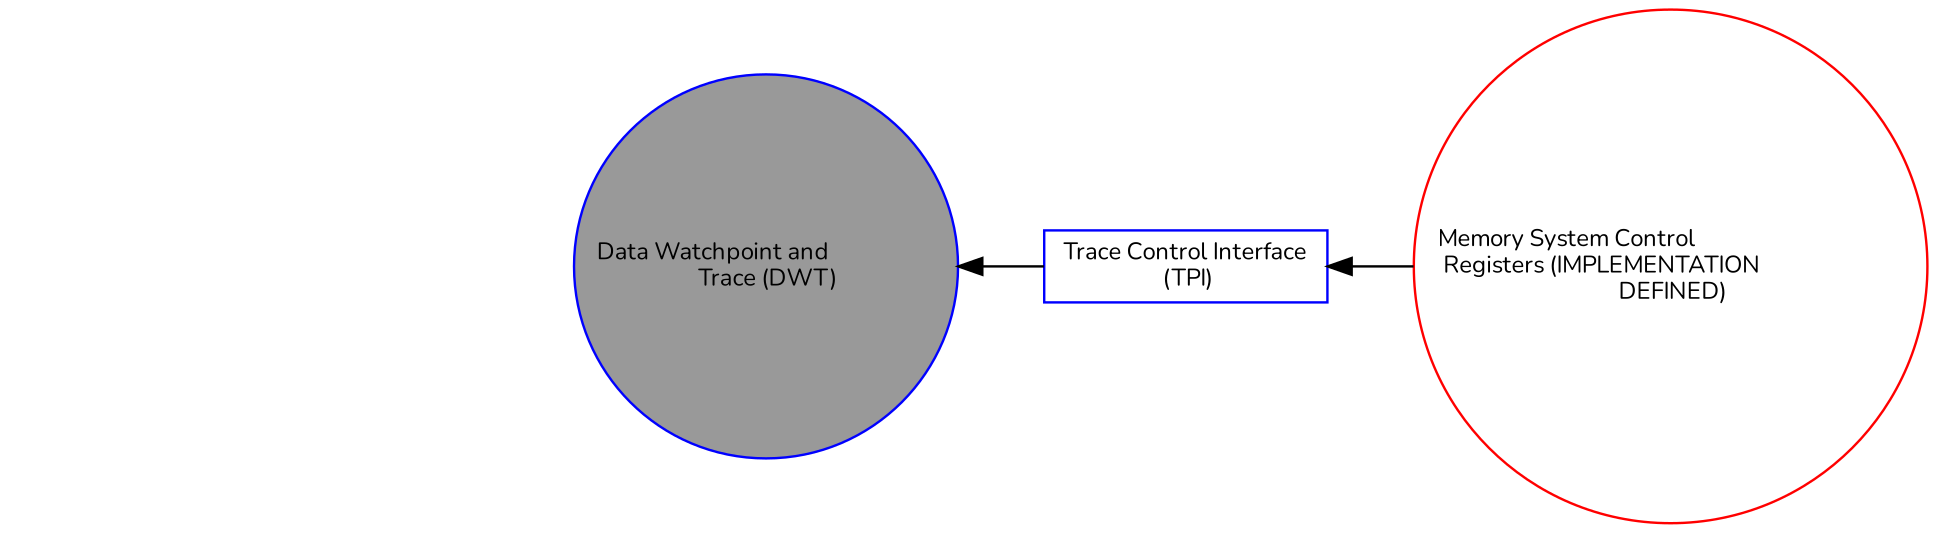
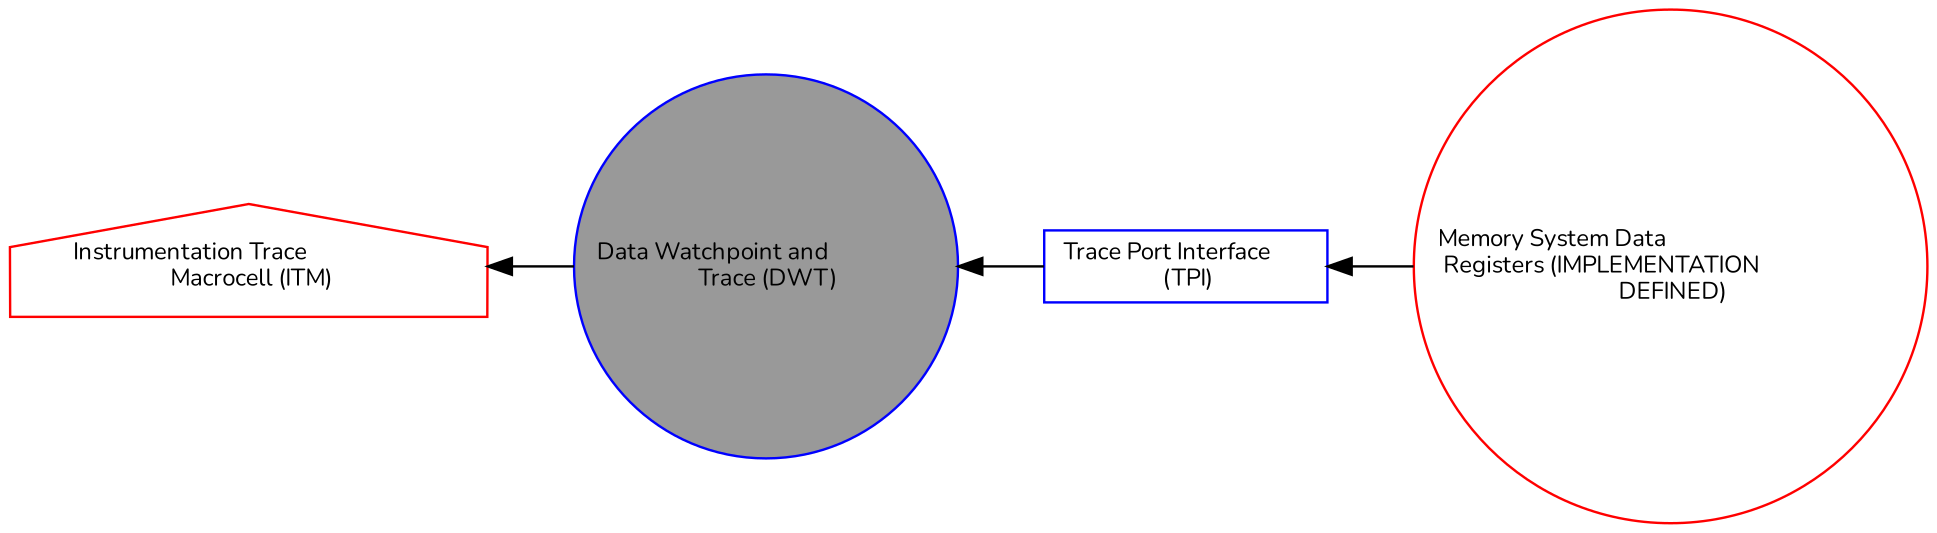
node "Instrumentation Trace Macrocell (ITM)": added
node "Trace Control Interface (TPI)": label "Trace Control Interface (TPI)" -> "Trace Port Interface (TPI)"
node "Memory System Control Registers (IMPLEMENTATION DEFINED)": label "Memory System Control Registers (IMPLEMENTATION DEFINED)" -> "Memory System Data Registers (IMPLEMENTATION DEFINED)"
